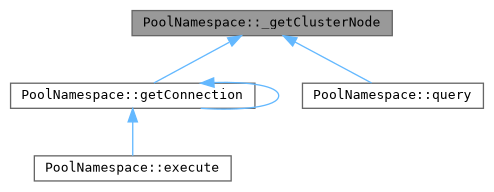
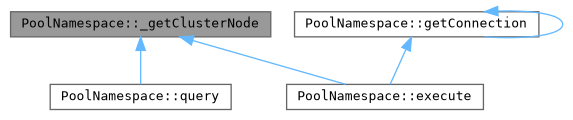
edge "PoolNamespace::getConnection" -> "PoolNamespace::_getClusterNode": now "PoolNamespace::execute" -> "PoolNamespace::_getClusterNode"
